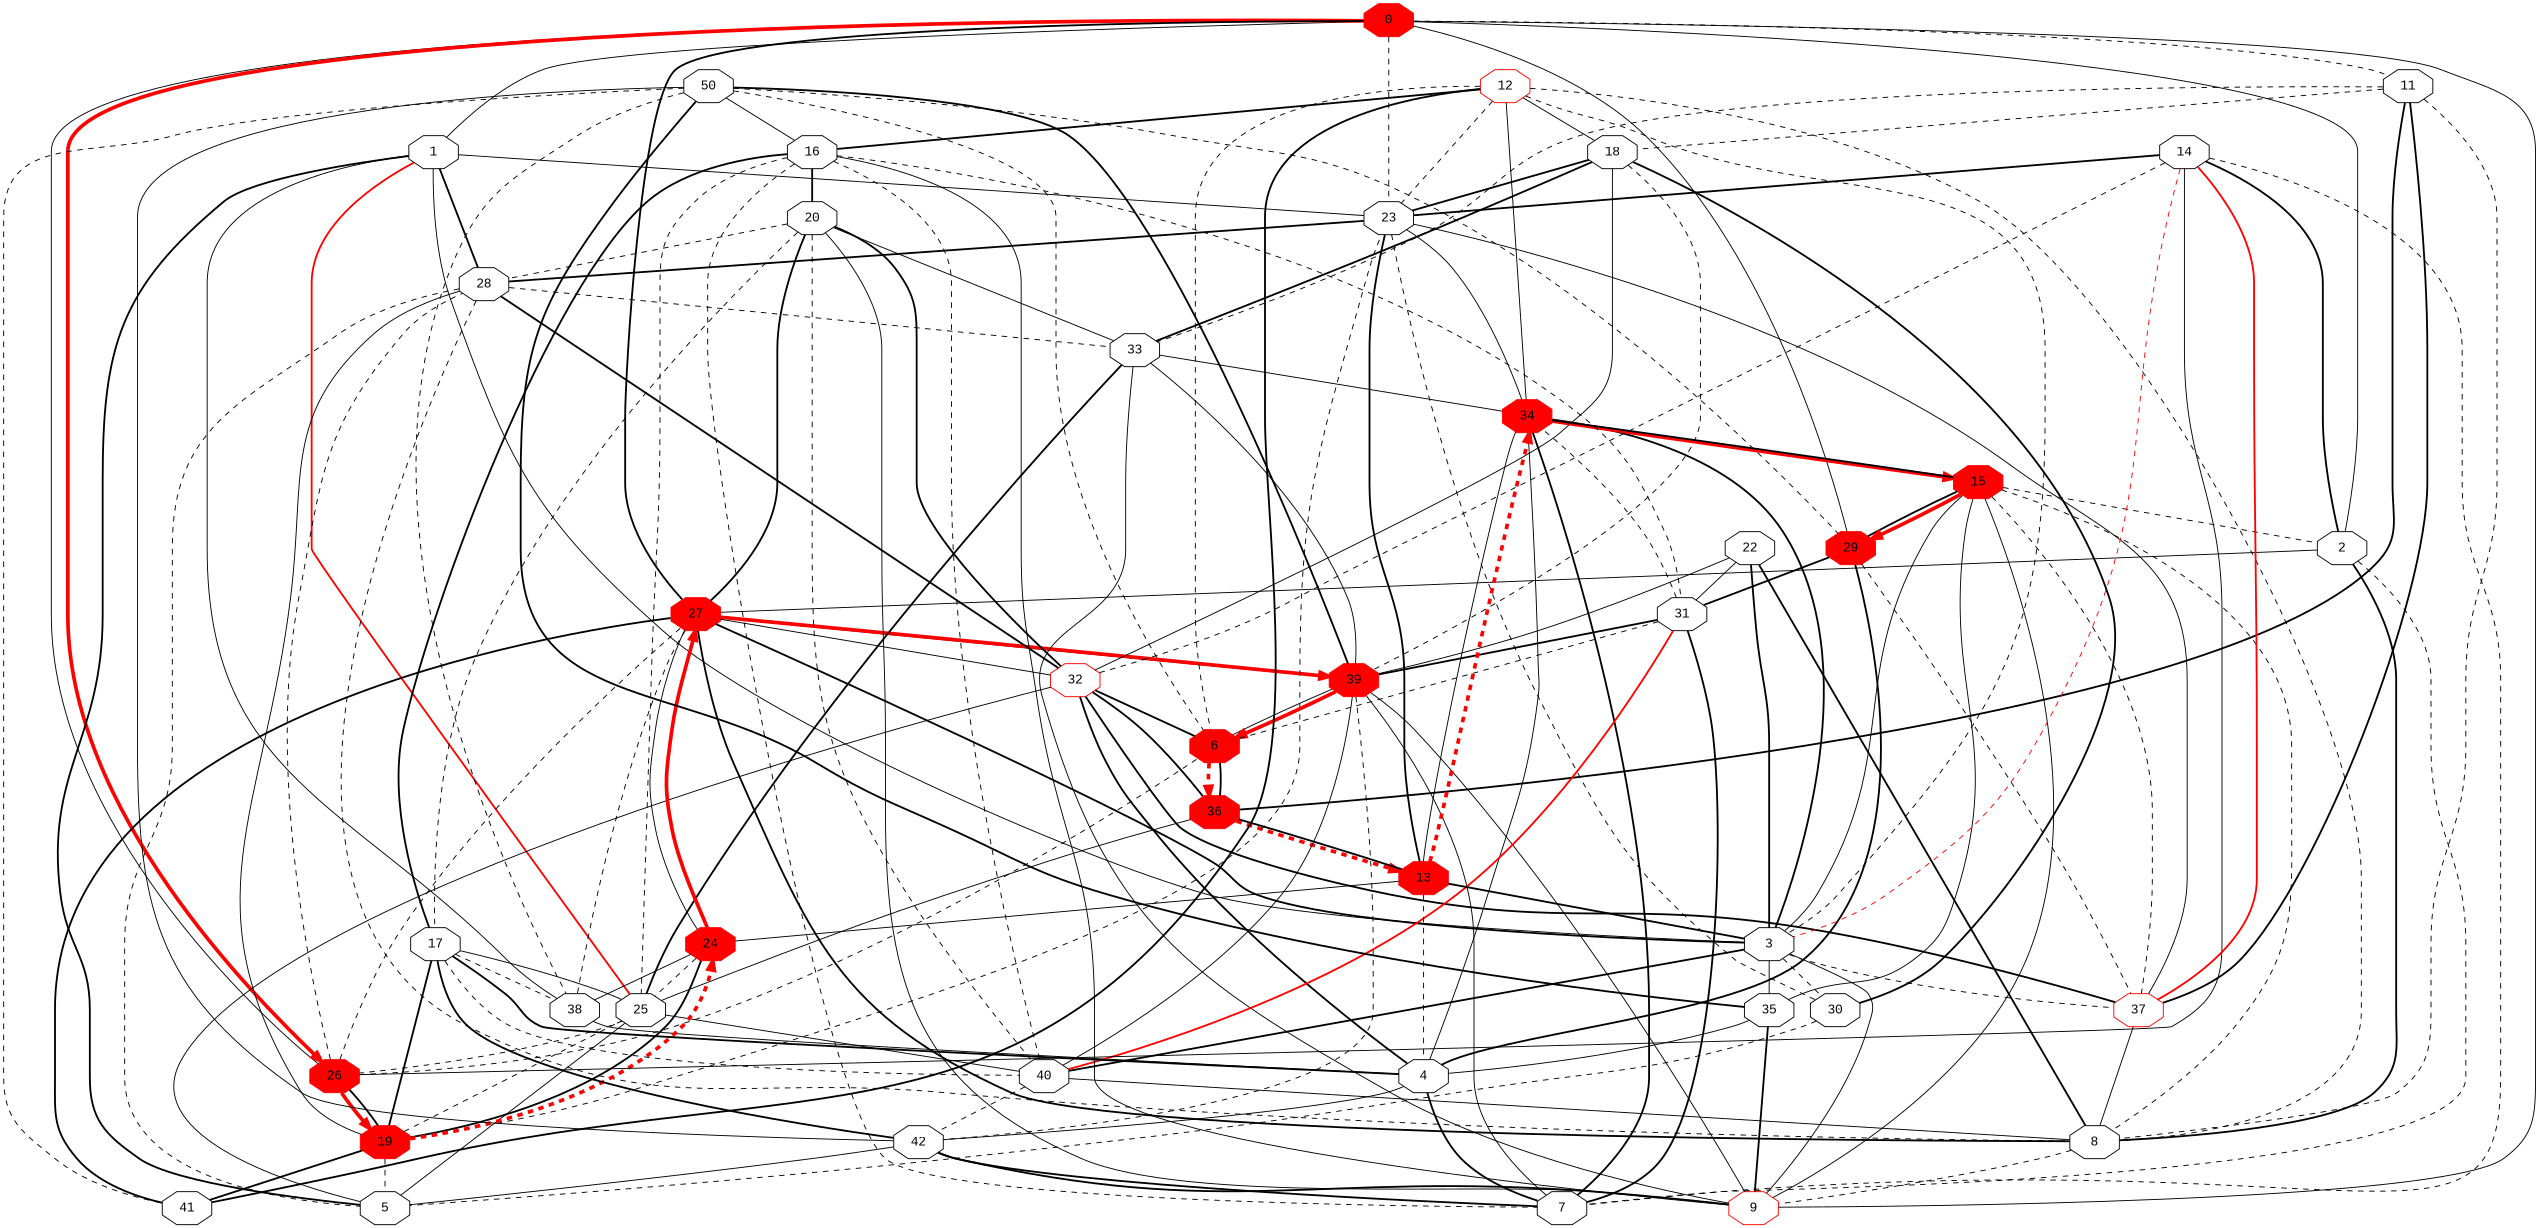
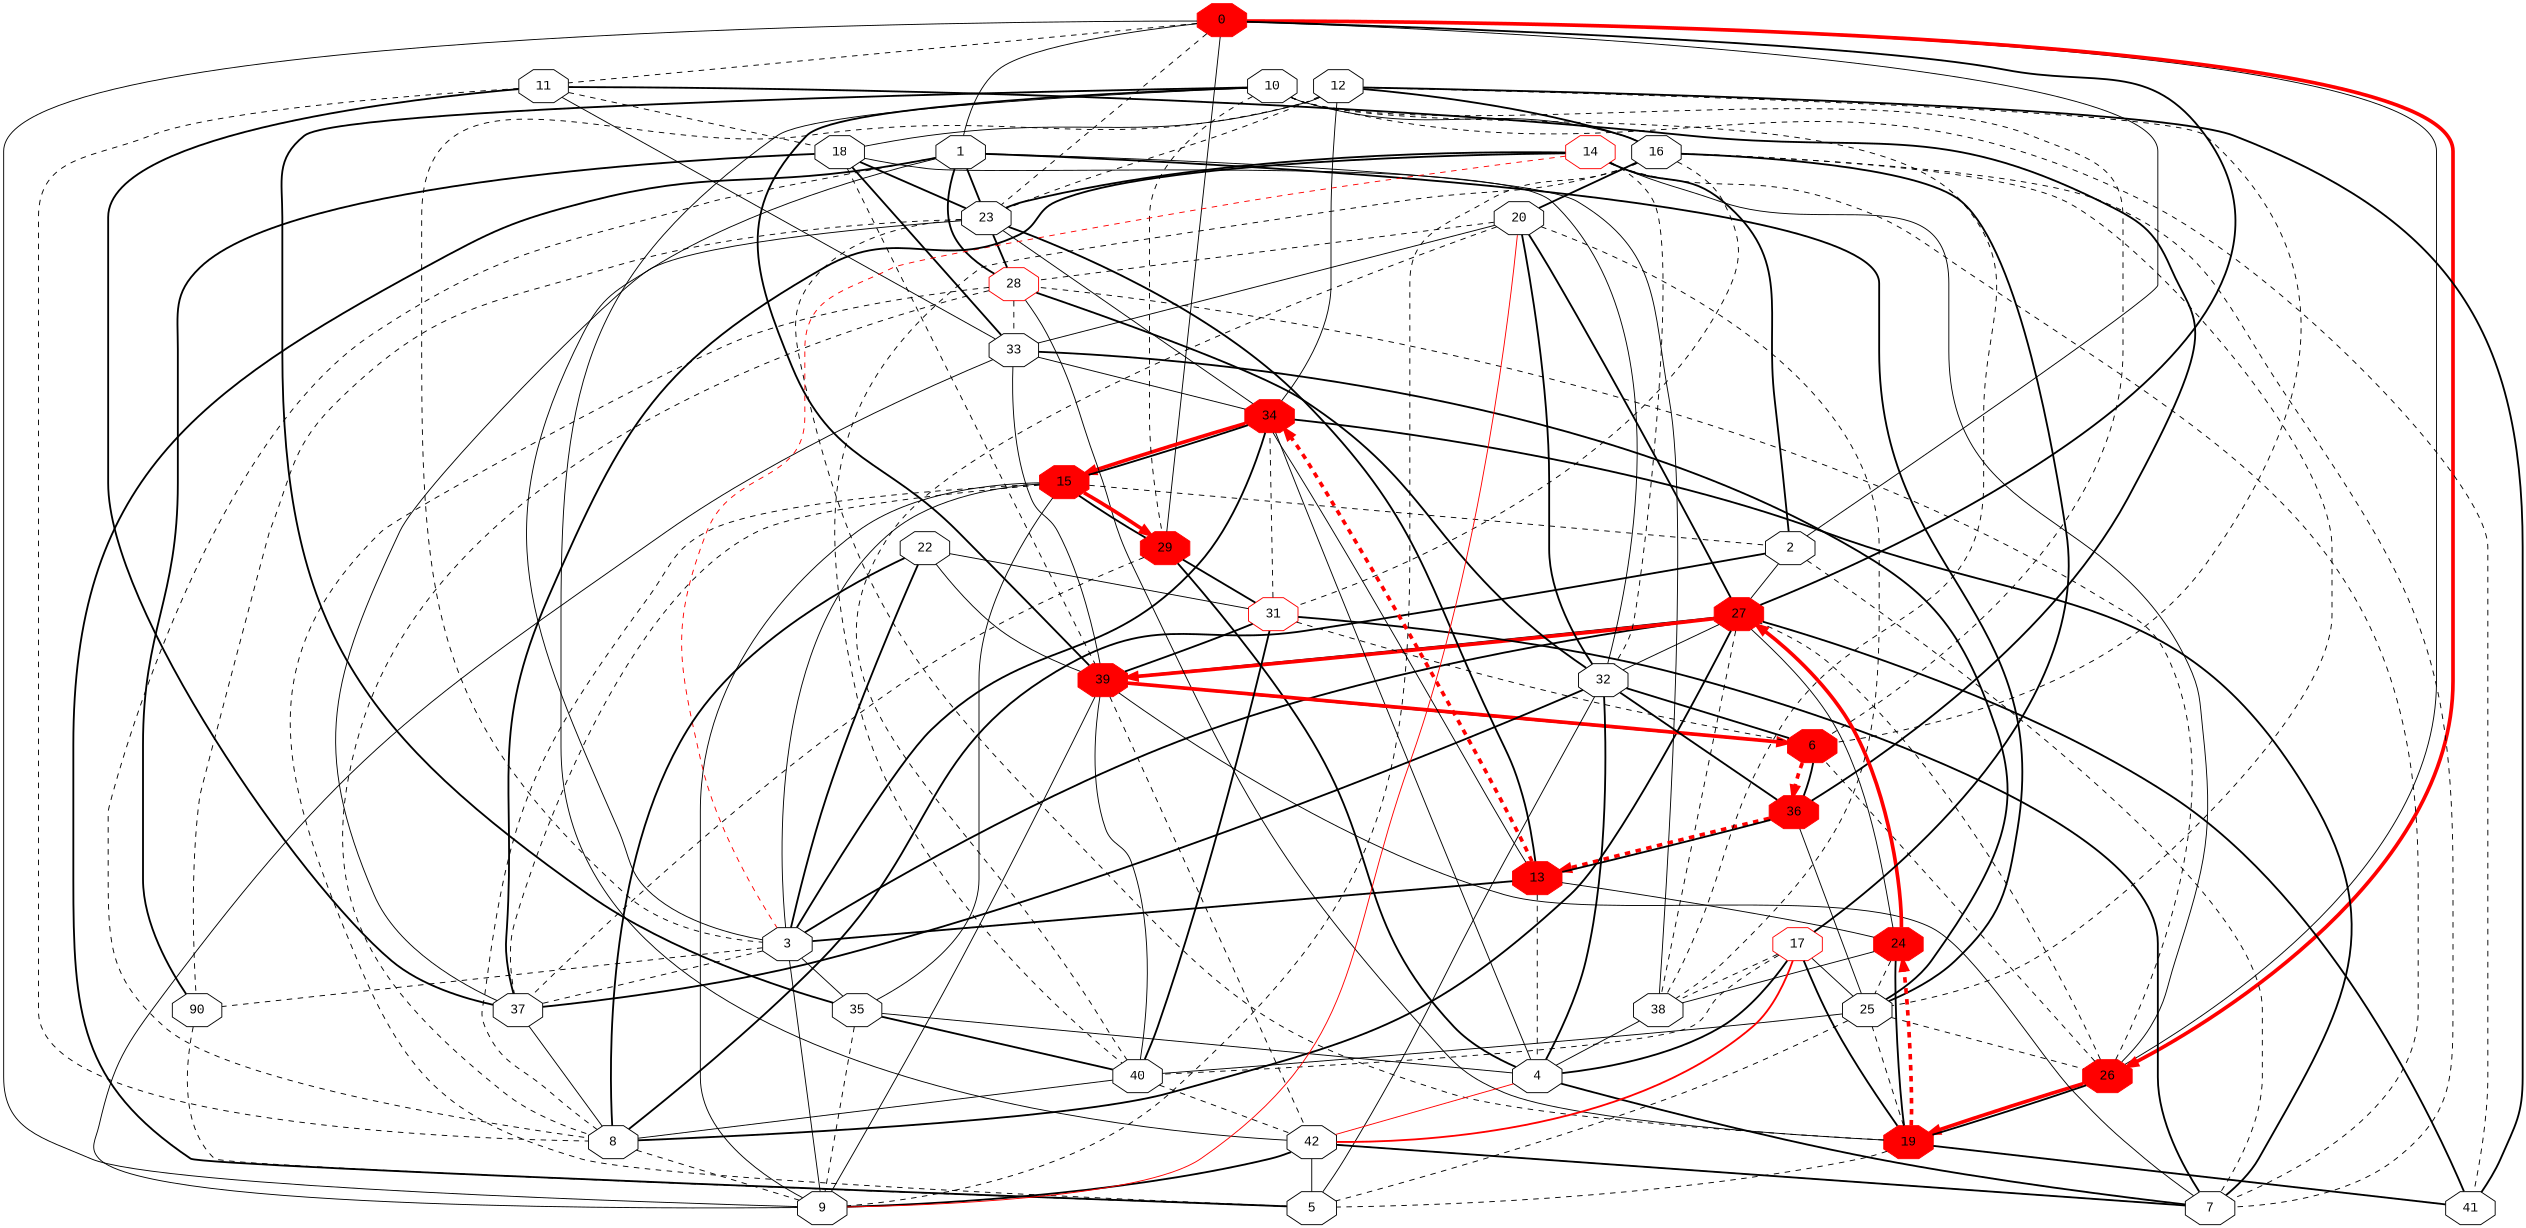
node "50": label "50" -> "10"
node "12": color red -> black
edge "11" -- "33": style dashed -> solid
node "14": color black -> red
edge "1" -- "23": style solid -> bold
node "28": color black -> red
edge "12" -- "8": now "1" -- "8"
edge "20" -- "17": now "20" -- "38"
edge "1" -- "25": color red -> black
edge "14" -- "37": color red -> black
node "31": color black -> red
node "32": color red -> black
edge "16" -- "9": style solid -> dashed
edge "31" -- "40": color red -> black
node "17": color black -> red
edge "20" -- "9": color black -> red
edge "3" -- "40": now "35" -- "40"
node "30": label "30" -> "90"
node "37": color red -> black
edge "17" -- "42": color black -> red
edge "25" -- "5": style solid -> dashed
edge "35" -- "9": style bold -> dashed
edge "4" -- "42": color black -> red
node "9": color red -> black
